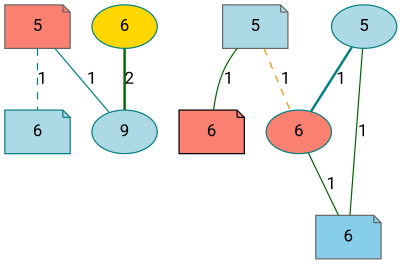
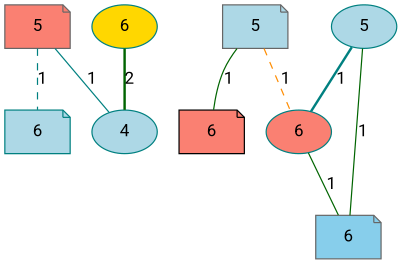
node "9": label "9" -> "4"
